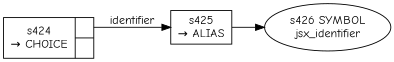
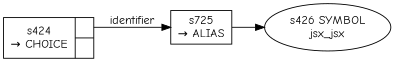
node "s425 → ALIAS": label "s425 → ALIAS" -> "s725 → ALIAS"
node "s426 SYMBOL jsx_identifier": label "s426 SYMBOL jsx_identifier" -> "s426 SYMBOL jsx_jsx"
